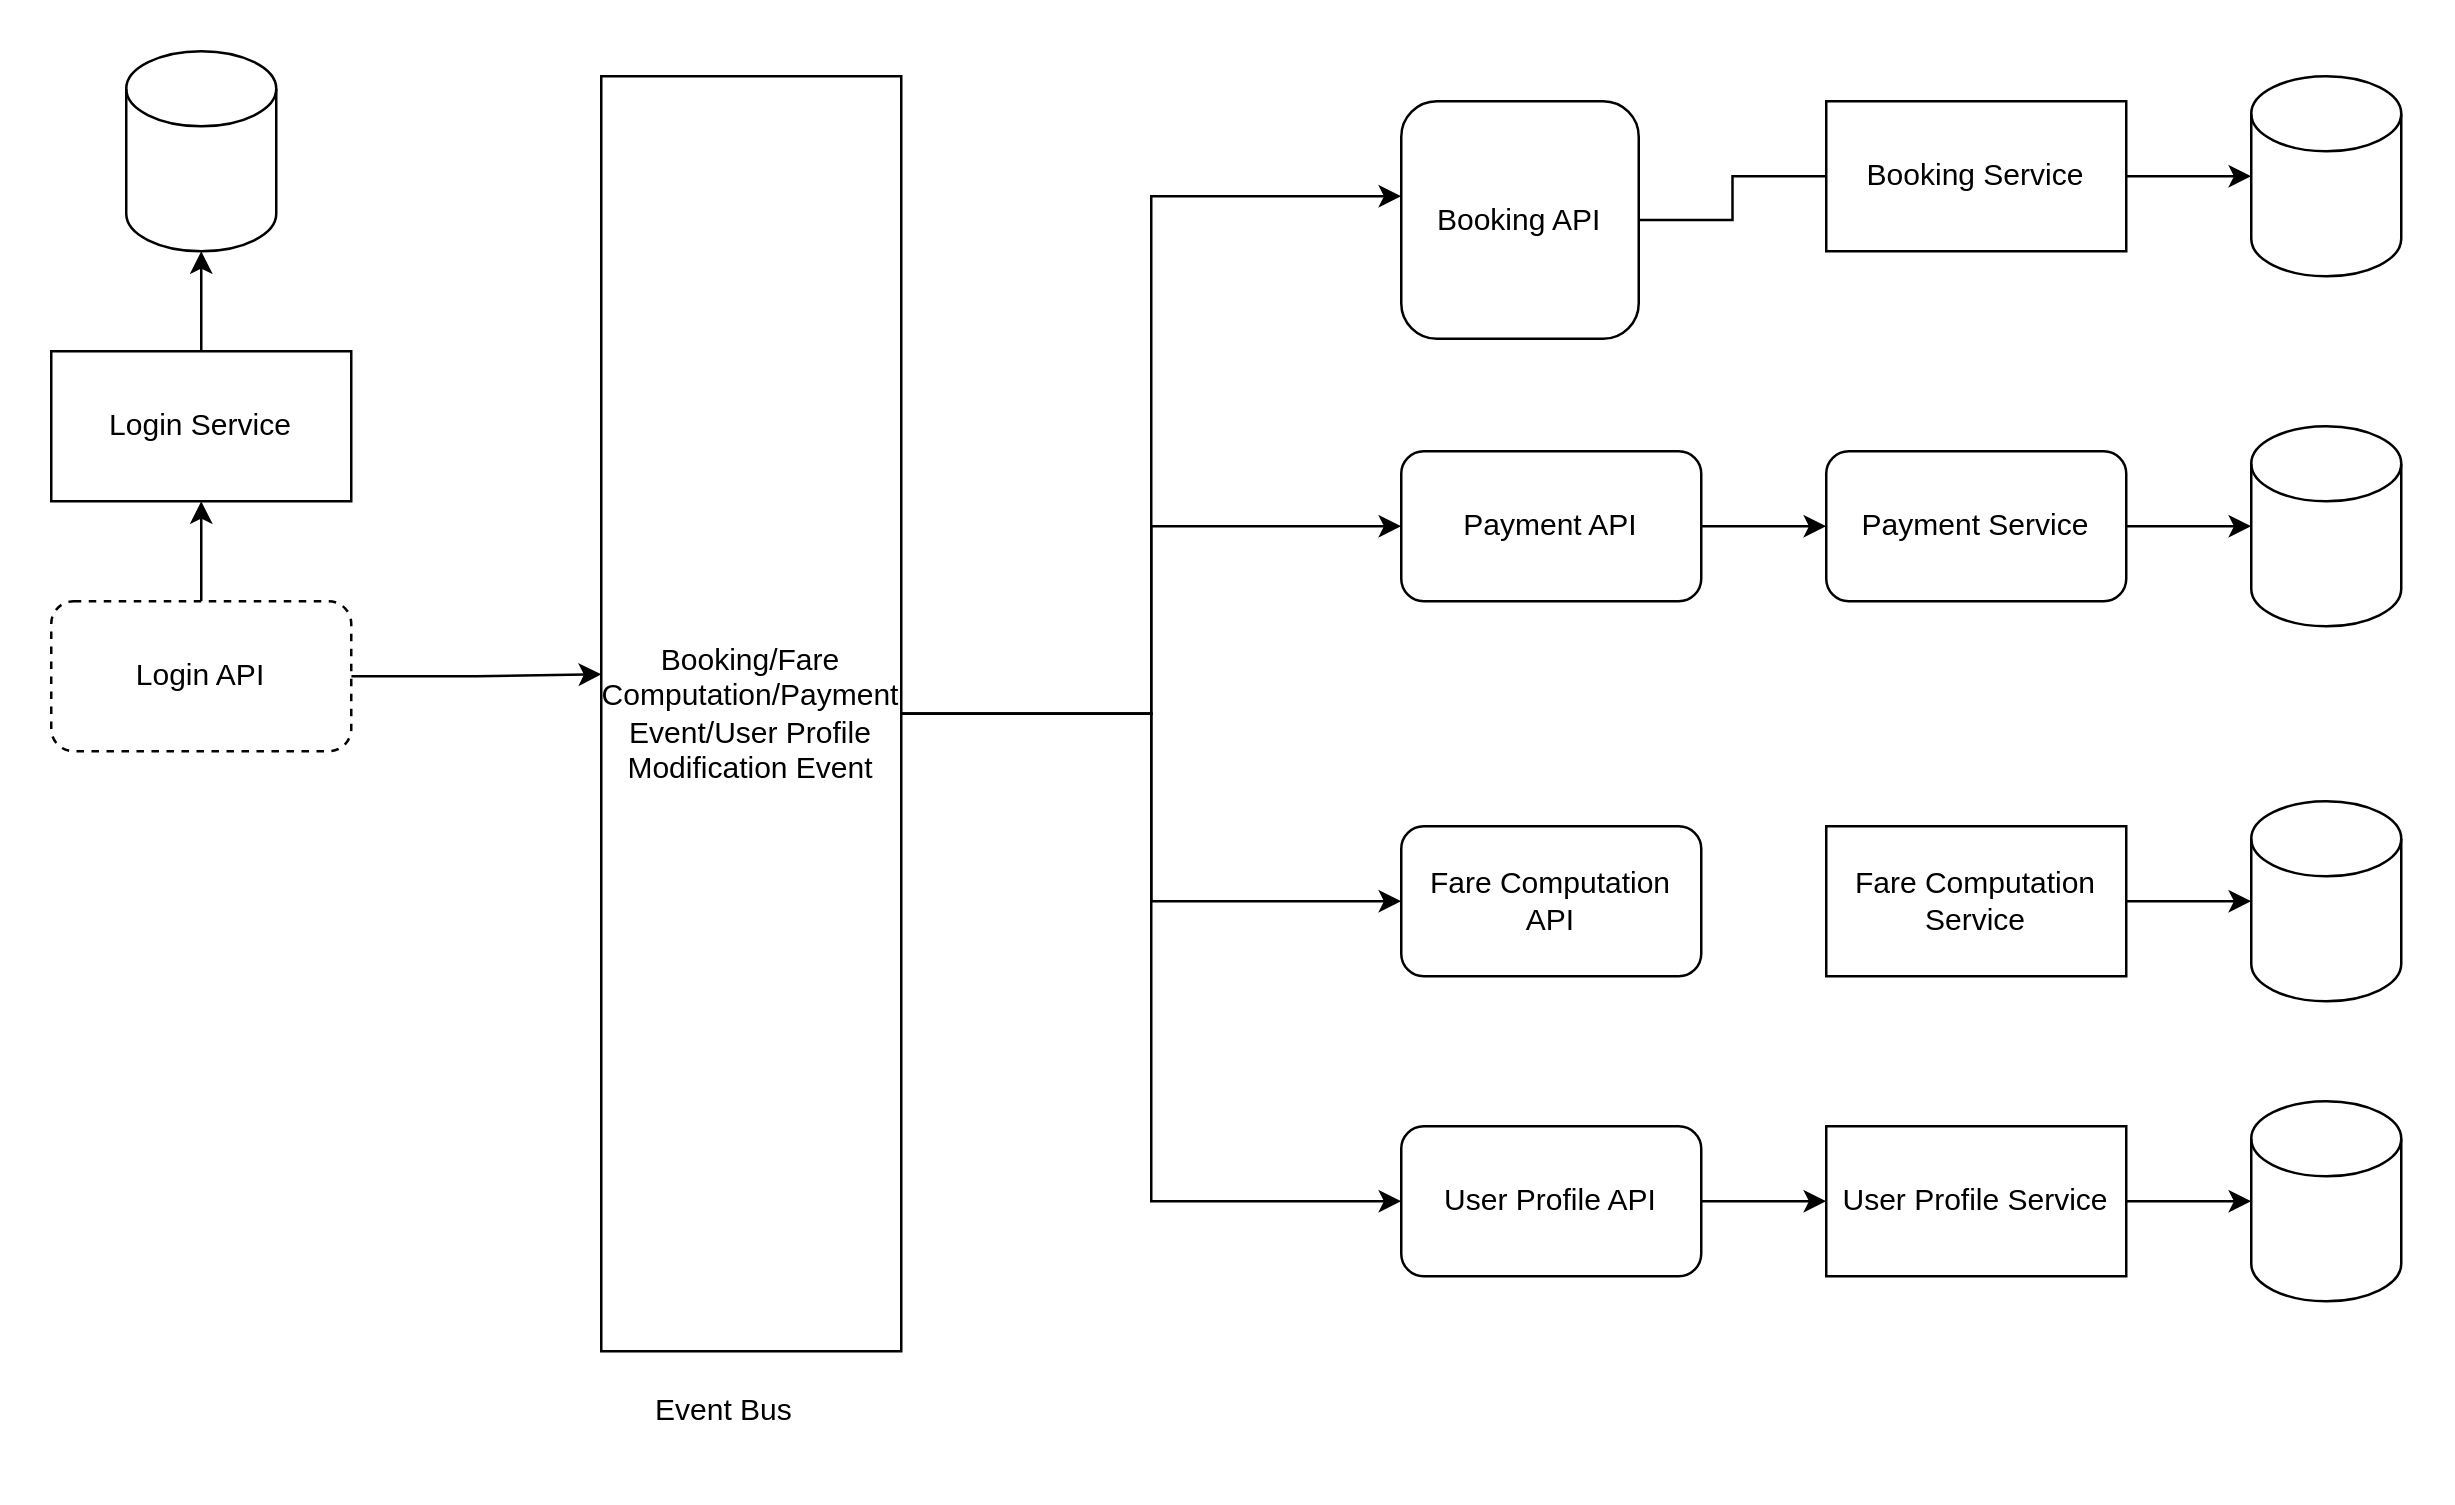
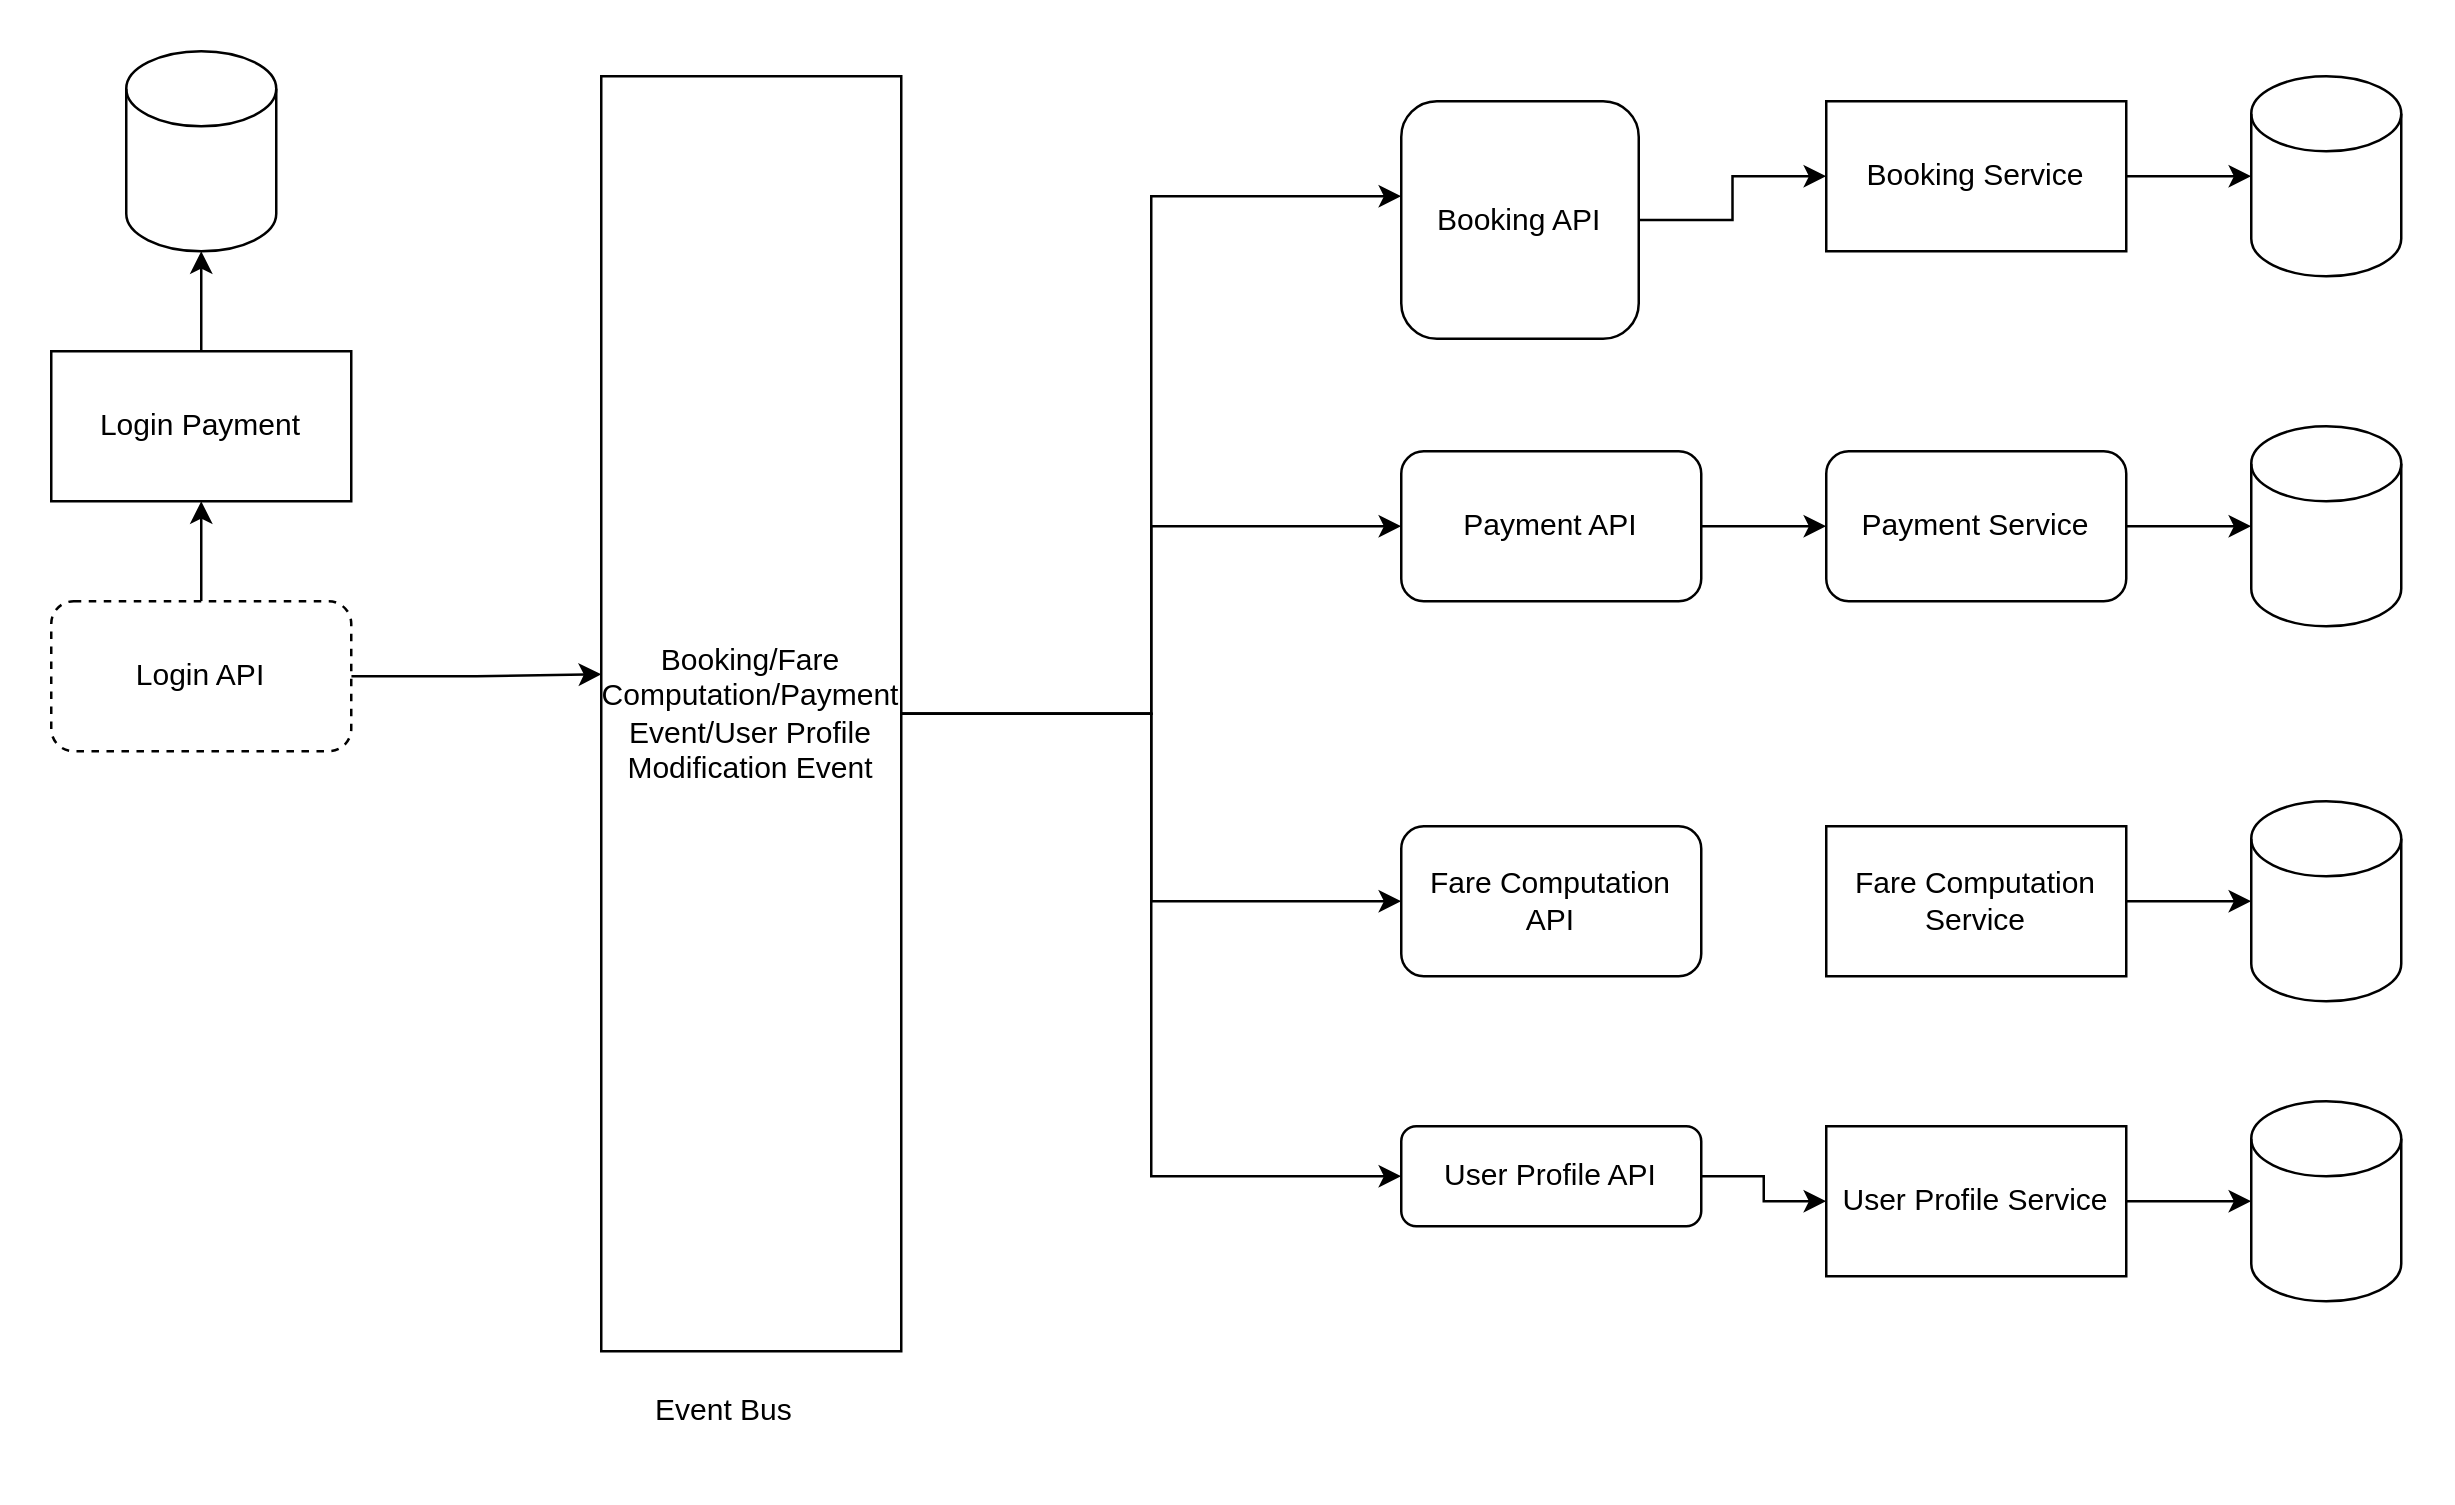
edge "Booking Service" -- "Booking API": arrowhead none -> classic
node "Login Service": label "Login Service" -> "Login Payment"
node "User Profile API": size 300x150 -> 300x100
